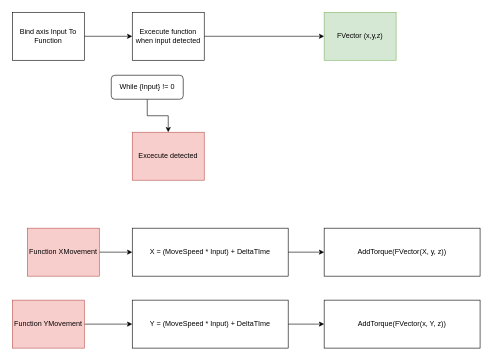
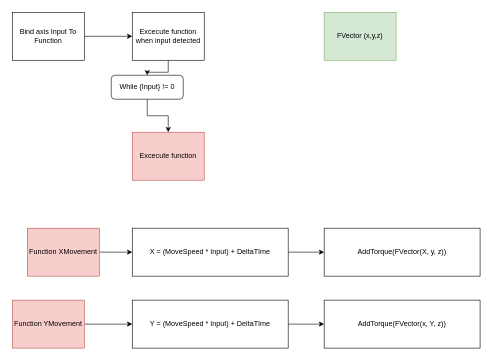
edge "Excecute function when input detected" -> "FVector (x,y,z)": now "Excecute function when input detected" -> "While {Input} != 0"
node "Excecute detected": label "Excecute detected" -> "Excecute function"
